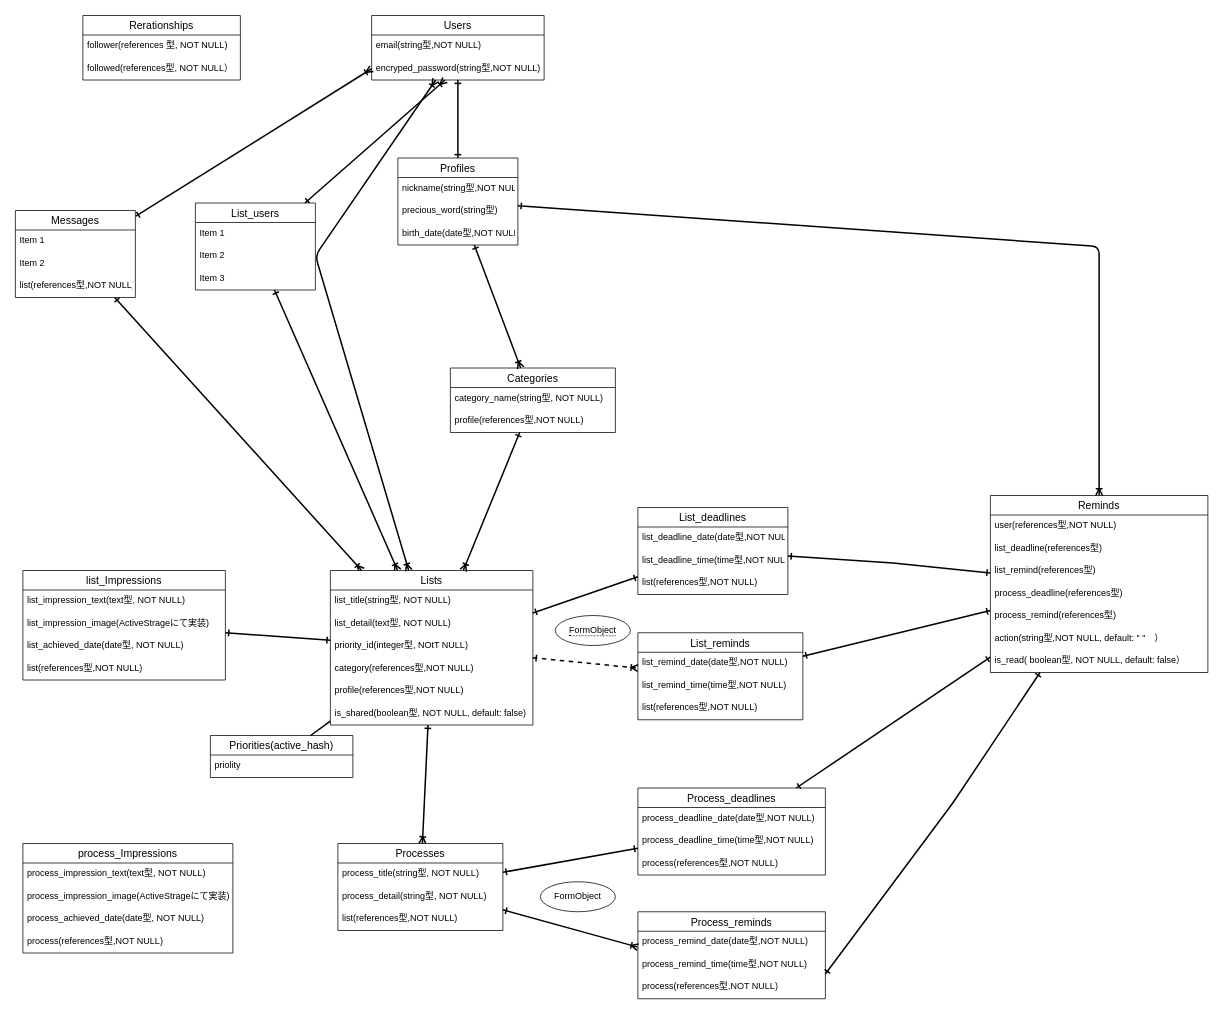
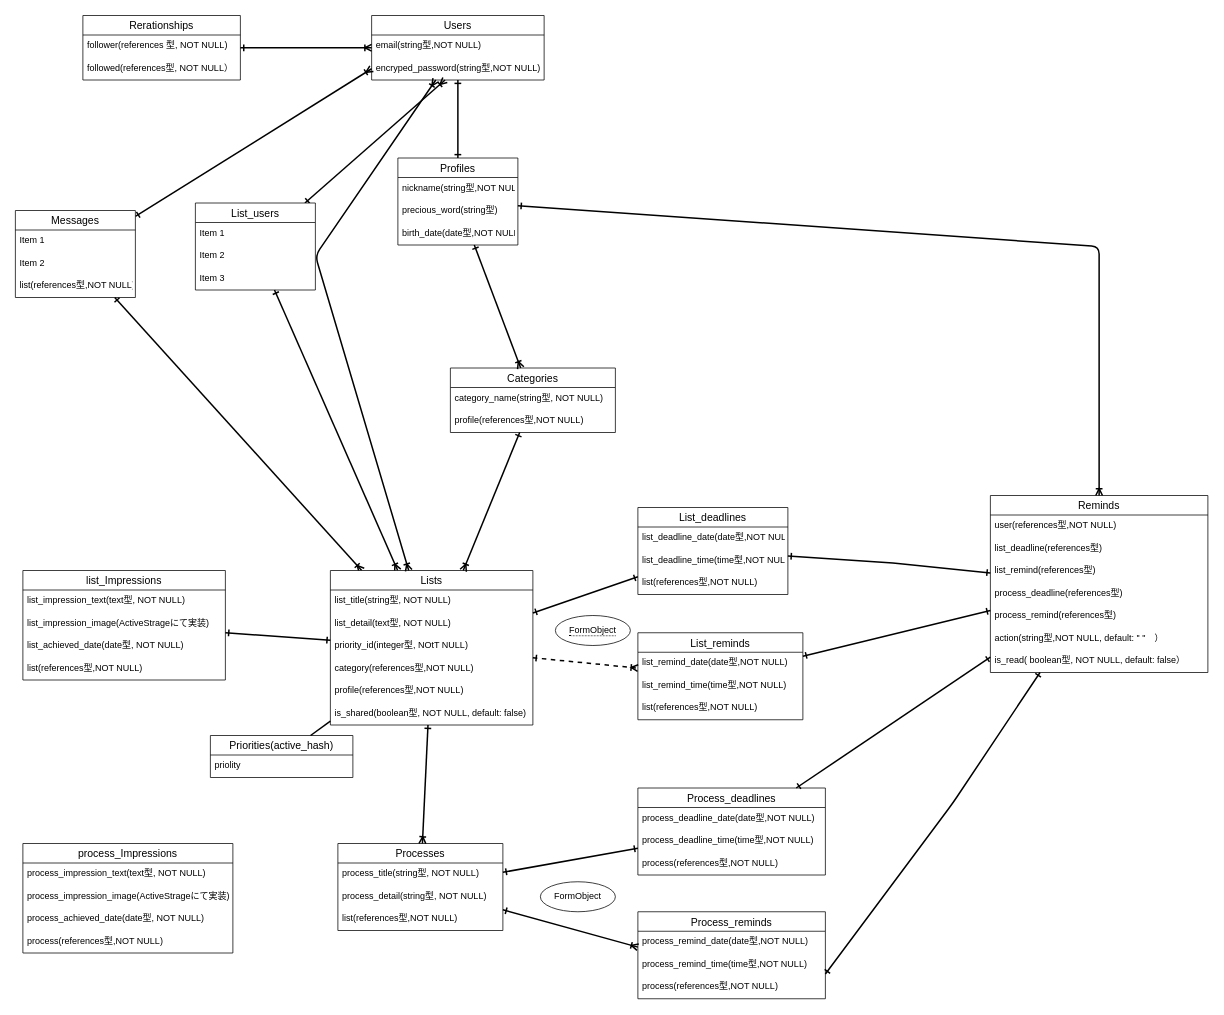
edge "Rerationships" -- "Users": added
